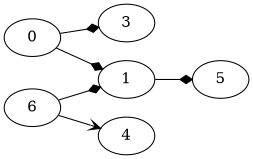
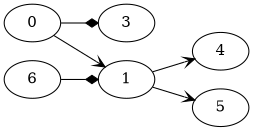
edge "0" -> "1": arrowhead diamond -> vee
edge "1" -> "5": arrowhead diamond -> vee
edge "6" -> "4": now "1" -> "4"
